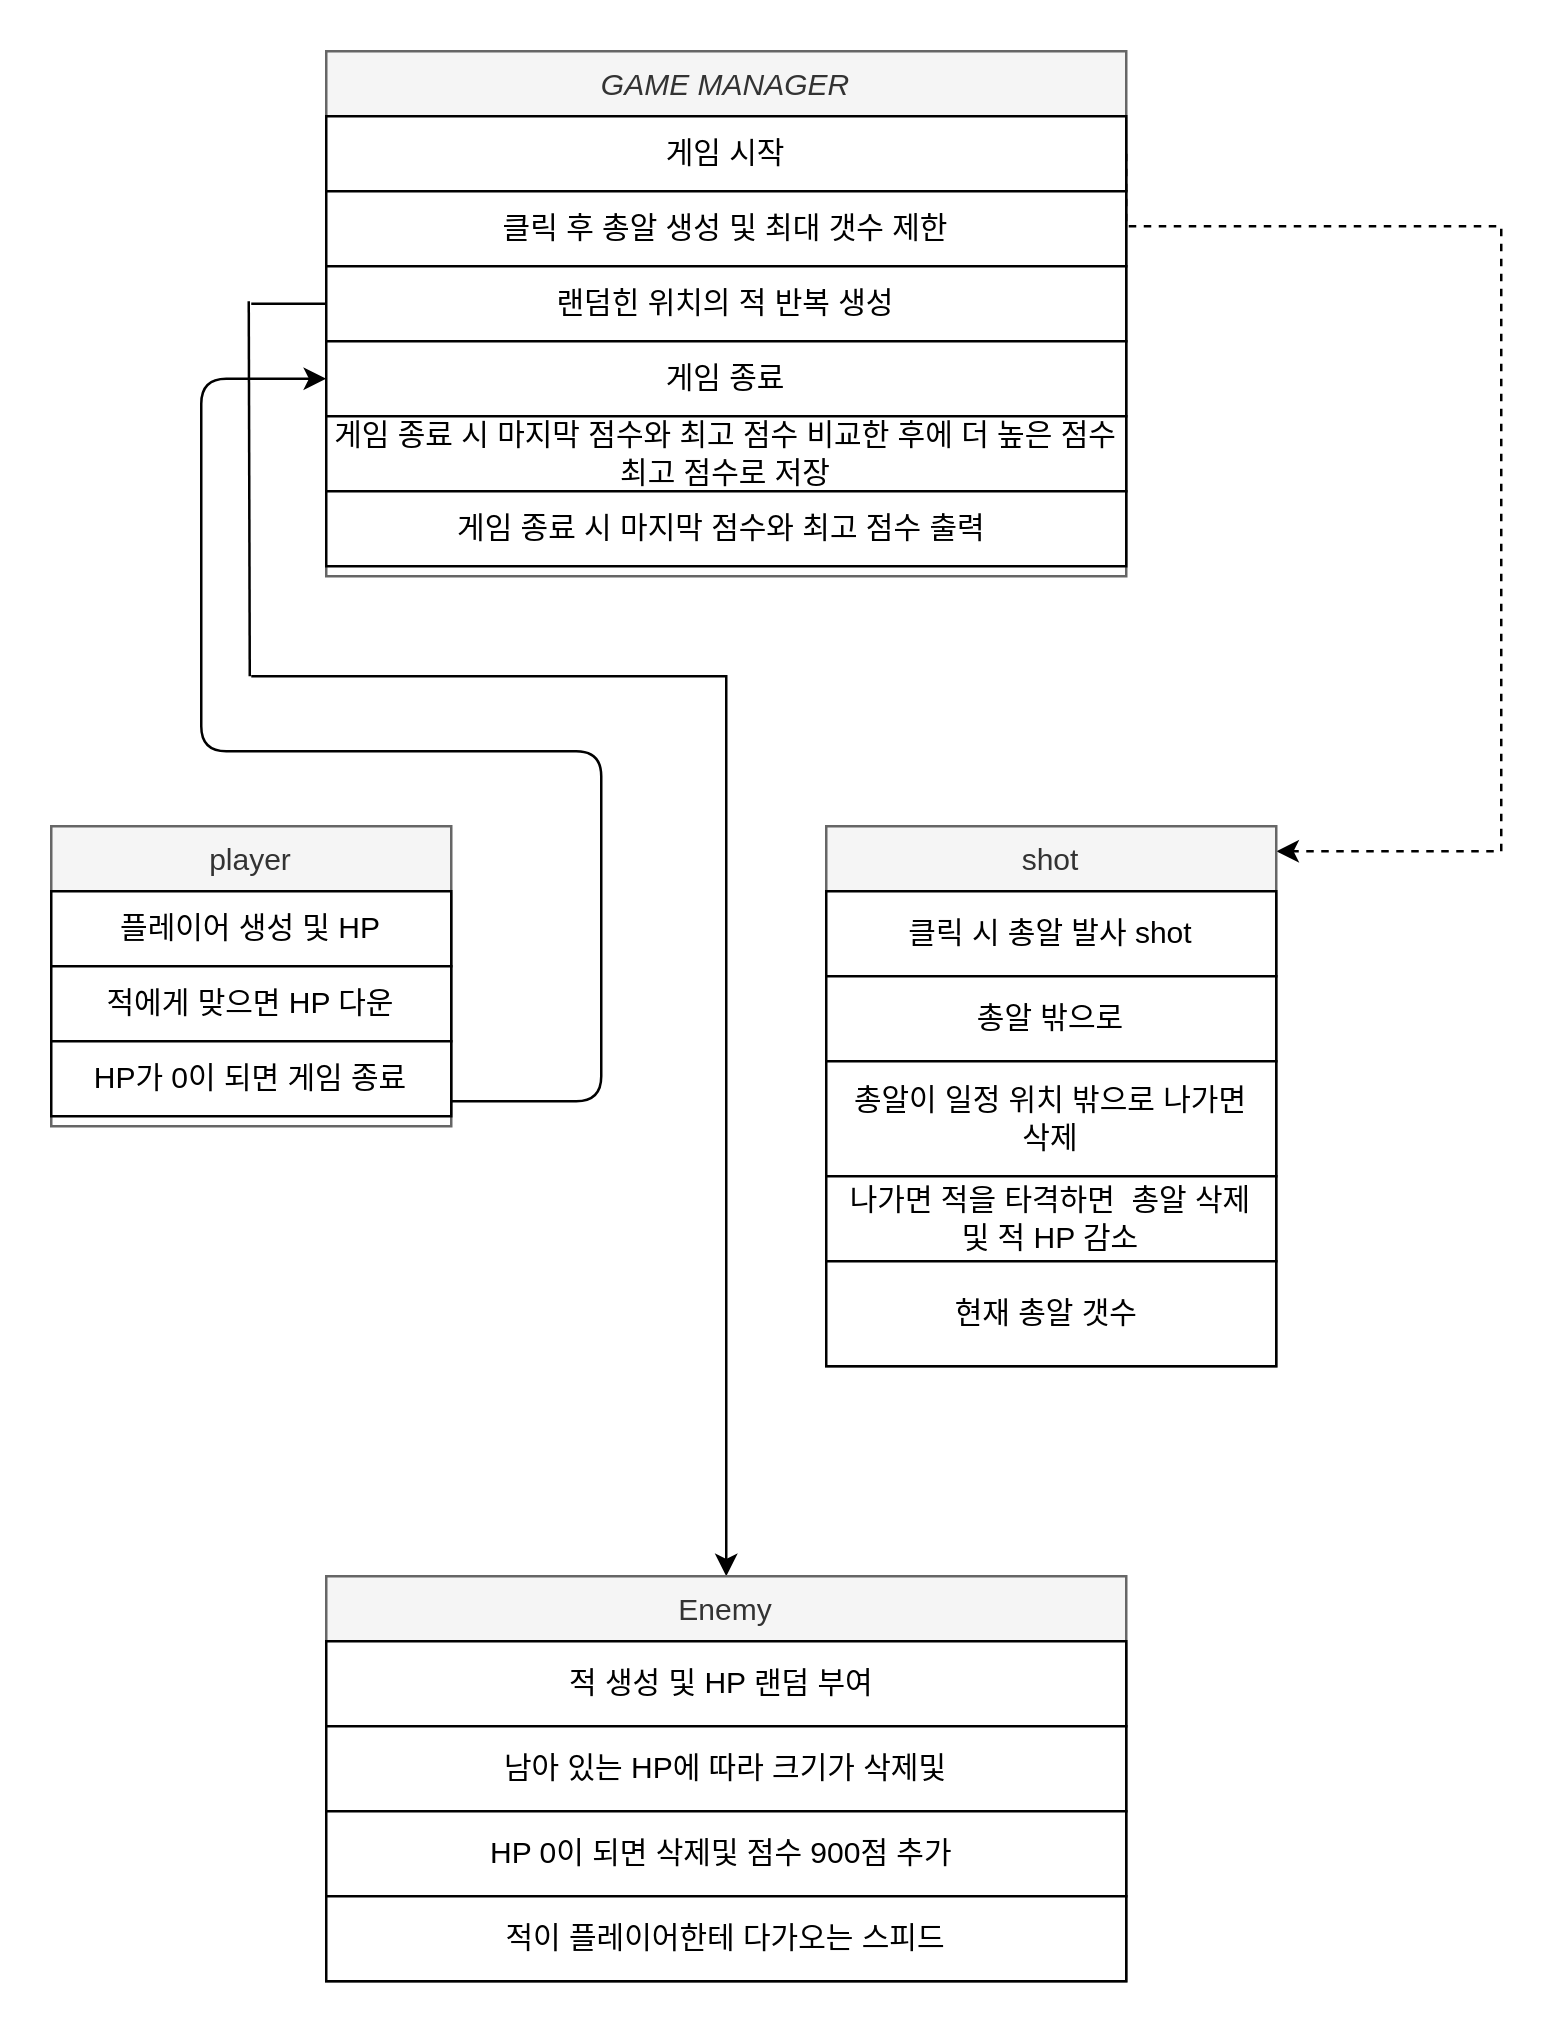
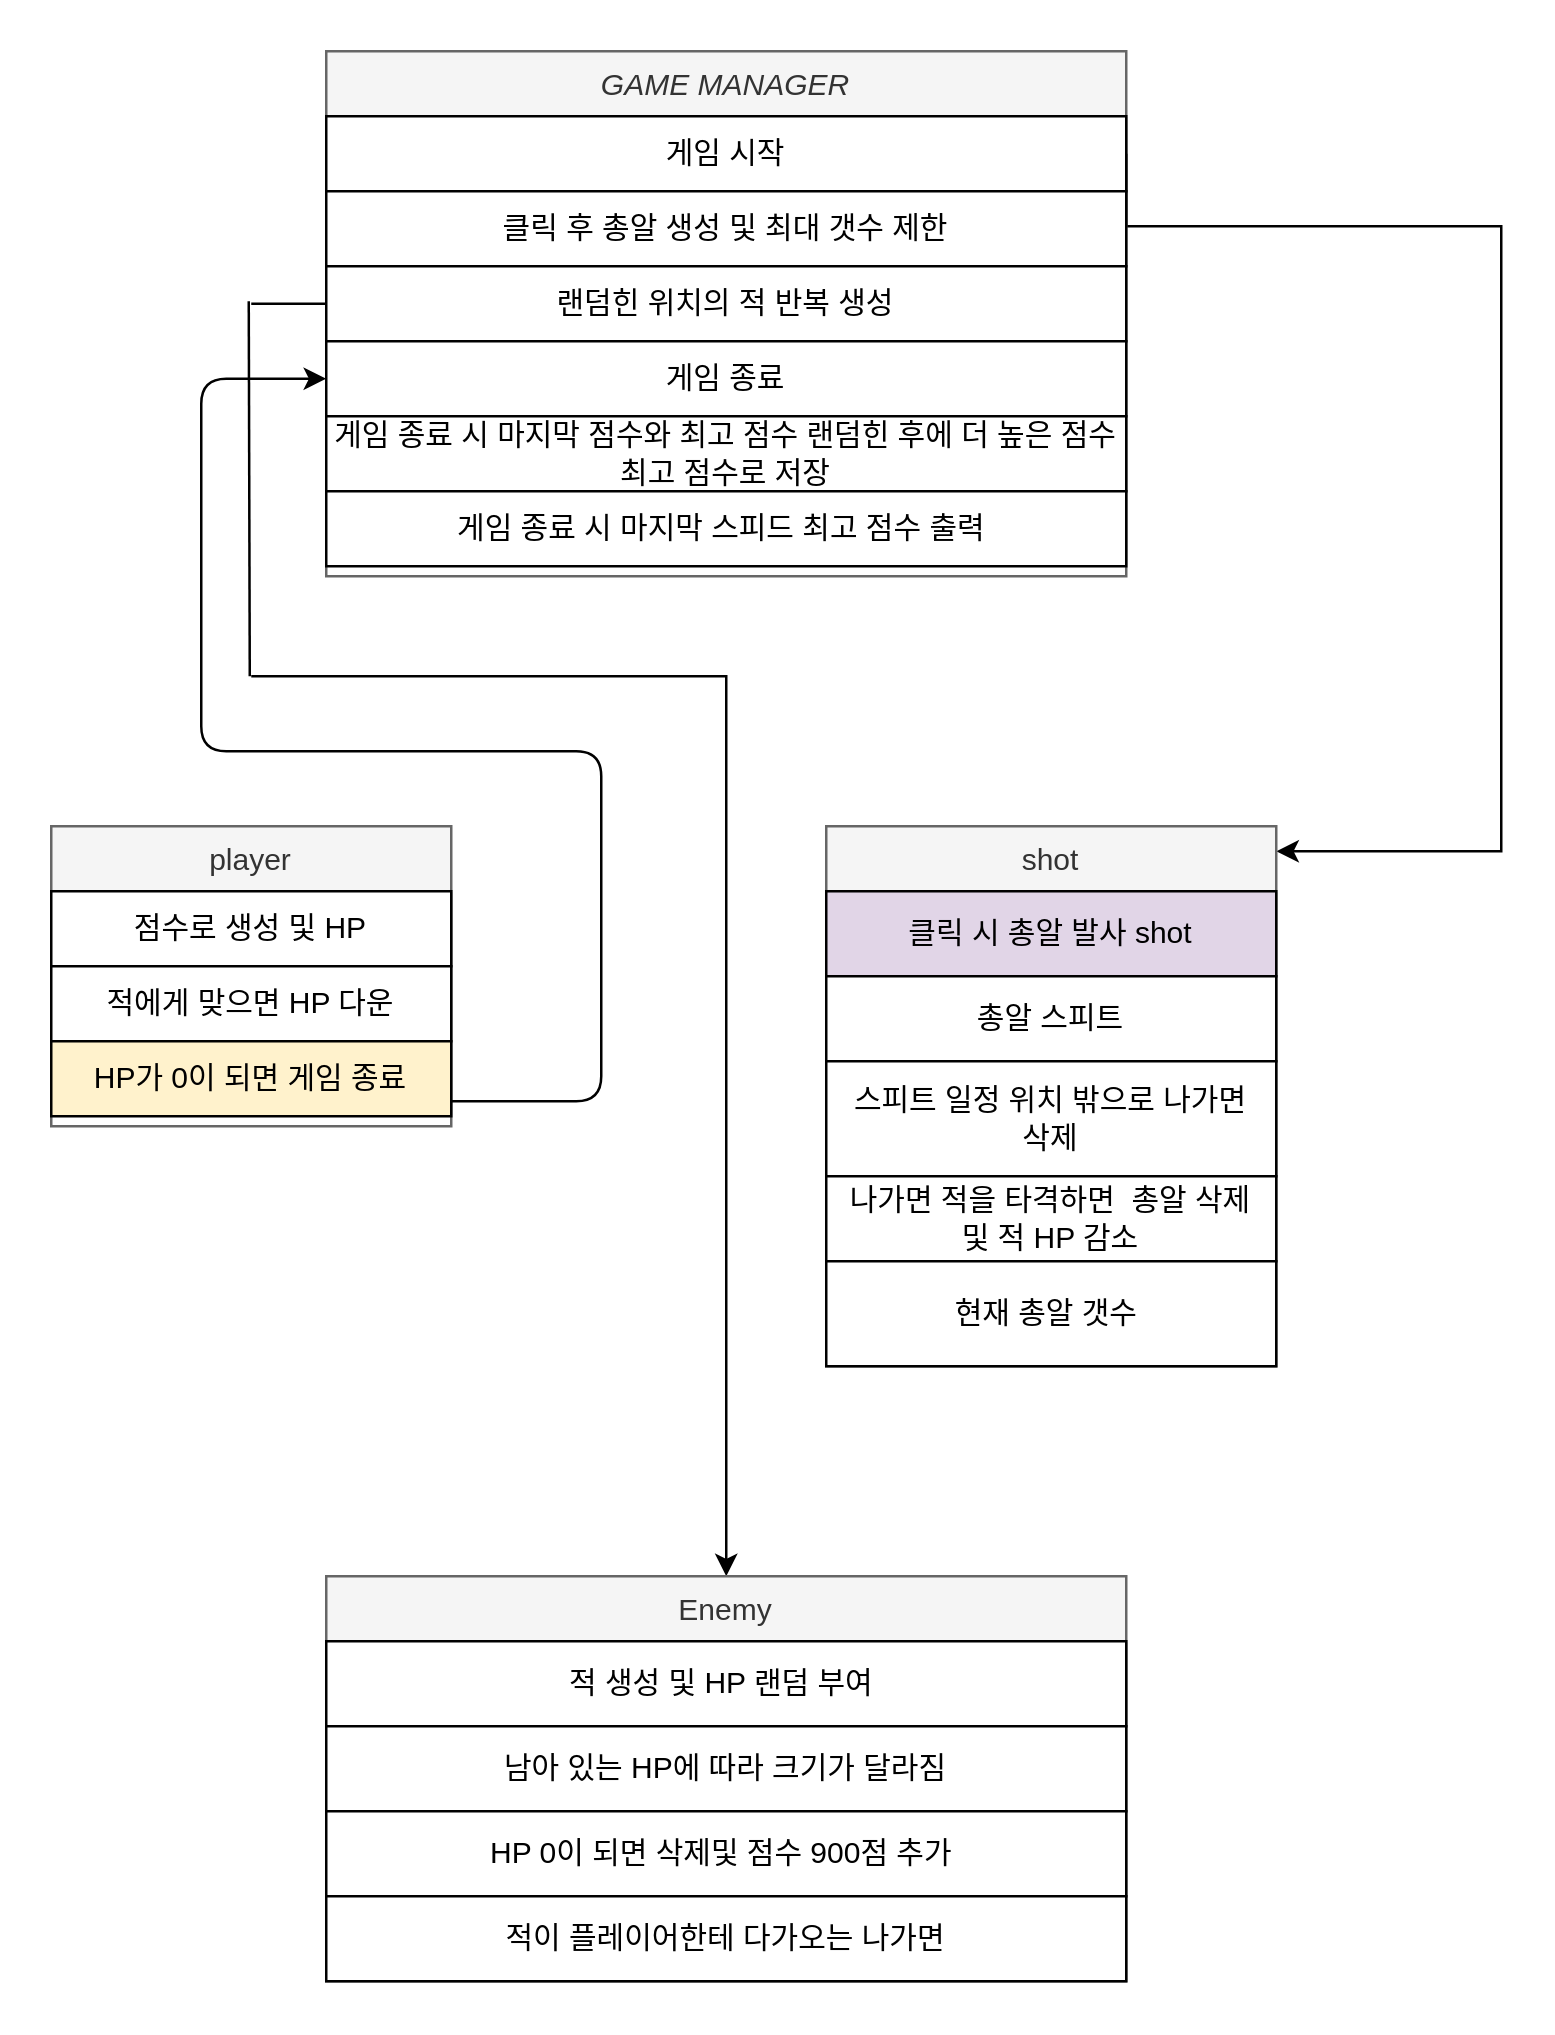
node "게임 종료 시 마지막 점수와 최고 점수 비교한 후에 더 높은 점수 최고 점수로 저장": label "게임 종료 시 마지막 점수와 최고 점수 비교한 후에 더 높은 점수 최고 점수로 저장" -> "게임 종료 시 마지막 점수와 최고 점수 랜덤힌 후에 더 높은 점수 최고 점수로 저장"
edge "게임 시작" -> "shot": style dashed -> solid
node "게임 종료 시 마지막 점수와 최고 점수 출력": label "게임 종료 시 마지막 점수와 최고 점수 출력" -> "게임 종료 시 마지막 스피드 최고 점수 출력"
node "플레이어 생성 및 HP": label "플레이어 생성 및 HP" -> "점수로 생성 및 HP"
node "클릭 시 총알 발사 shot": fillcolor #ffffff -> #e1d5e7
node "총알 밖으로": label "총알 밖으로" -> "총알 스피트"
node "HP가 0이 되면 게임 종료": fillcolor #ffffff -> #fff2cc
node "총알이 일정 위치 밖으로 나가면 삭제": label "총알이 일정 위치 밖으로 나가면 삭제" -> "스피트 일정 위치 밖으로 나가면 삭제"
node "남아 있는 HP에 따라 크기가 삭제및": label "남아 있는 HP에 따라 크기가 삭제및" -> "남아 있는 HP에 따라 크기가 달라짐"
node "적이 플레이어한테 다가오는 스피드": label "적이 플레이어한테 다가오는 스피드" -> "적이 플레이어한테 다가오는 나가면"
